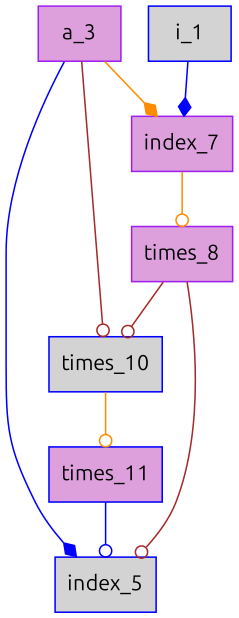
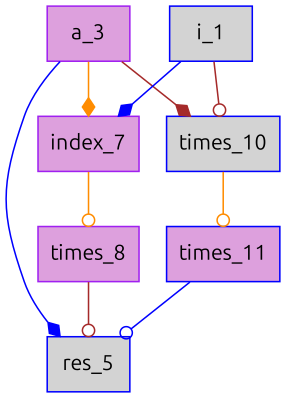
edge "a_3" -> "times_10": arrowhead odot -> diamond
edge "times_8" -> "times_10": now "i_1" -> "times_10"
node "index_5": label "index_5" -> "res_5"
